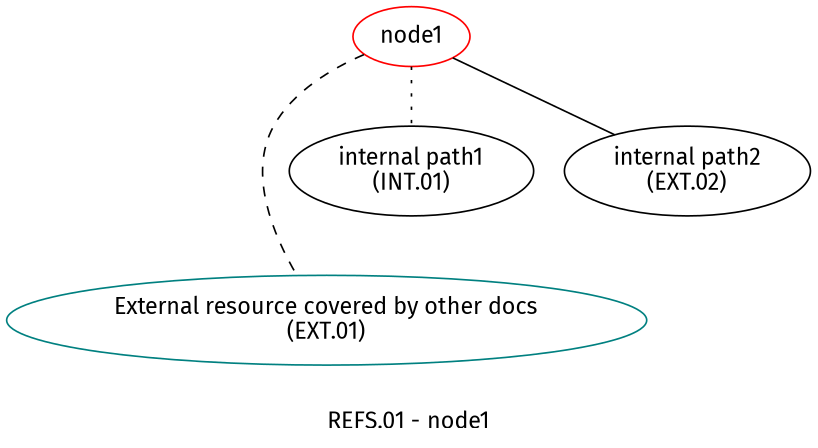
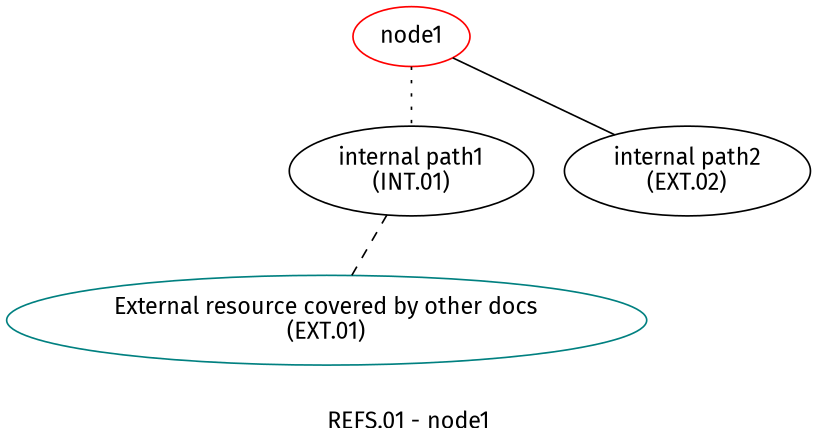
edge "node1" -- "External resource covered by other docs (EXT.01)": now "internal path1 (INT.01)" -- "External resource covered by other docs (EXT.01)"
